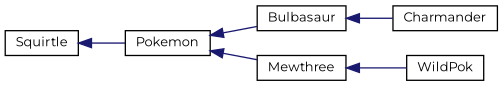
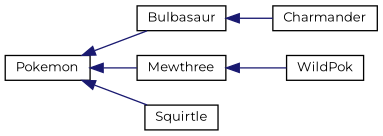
edge "Pokemon" -> "Squirtle": reversed
